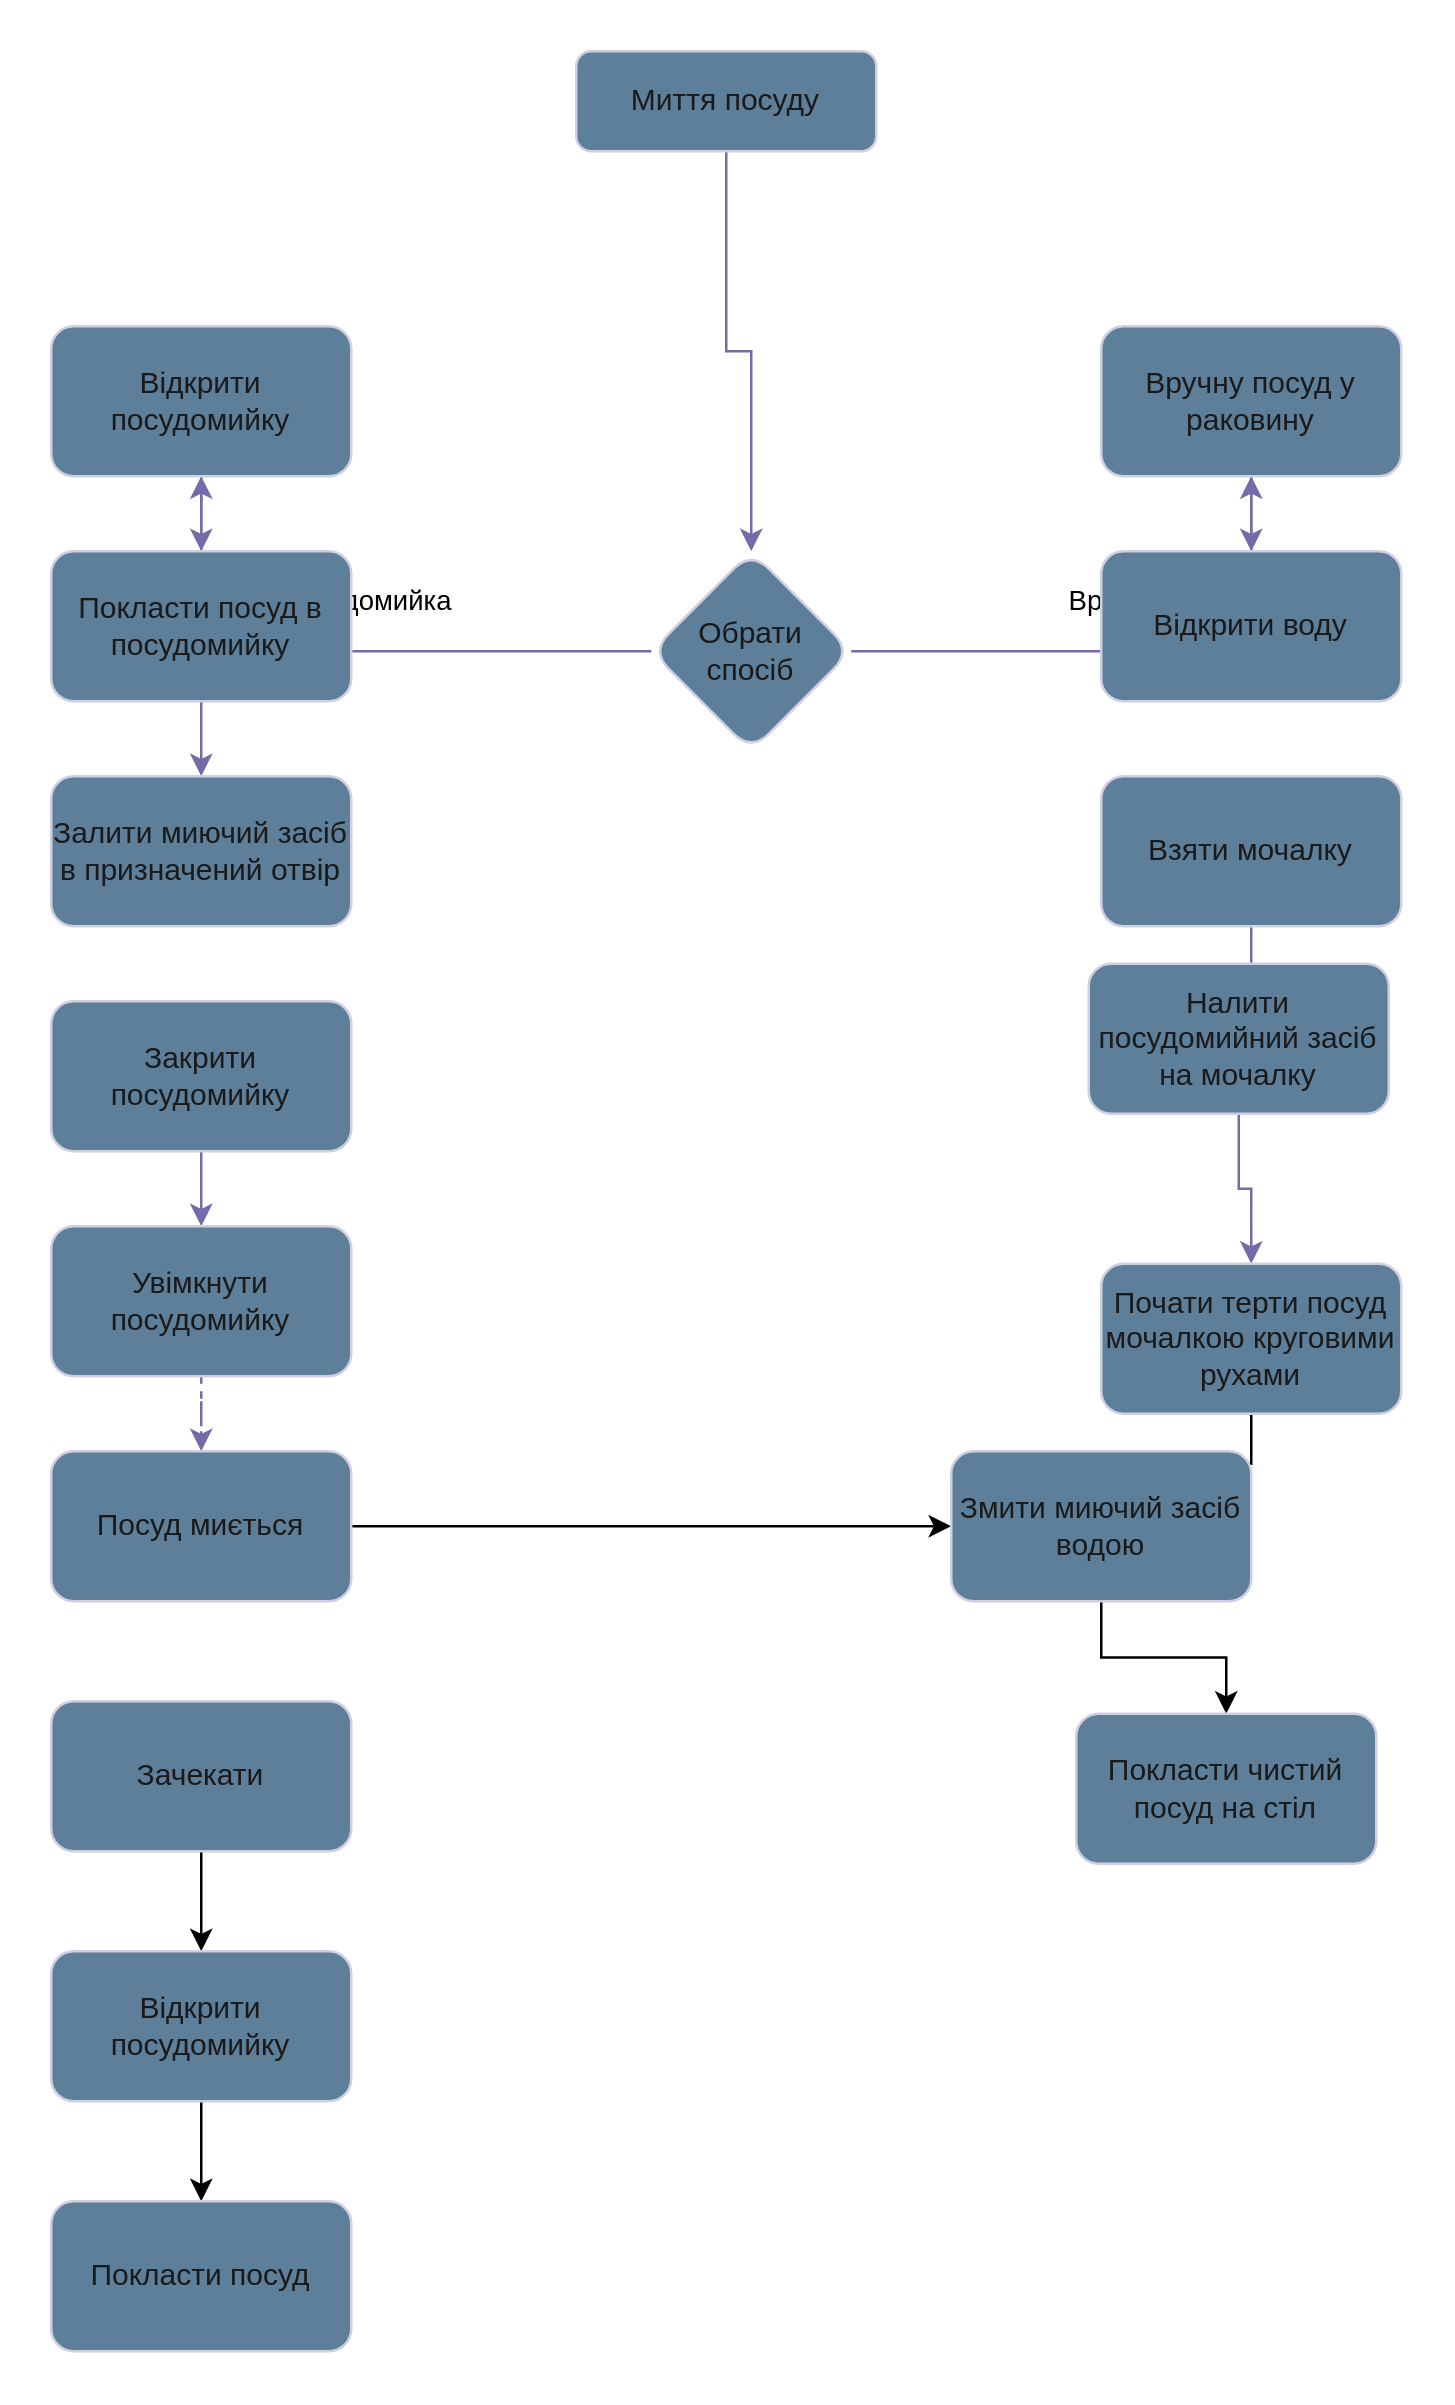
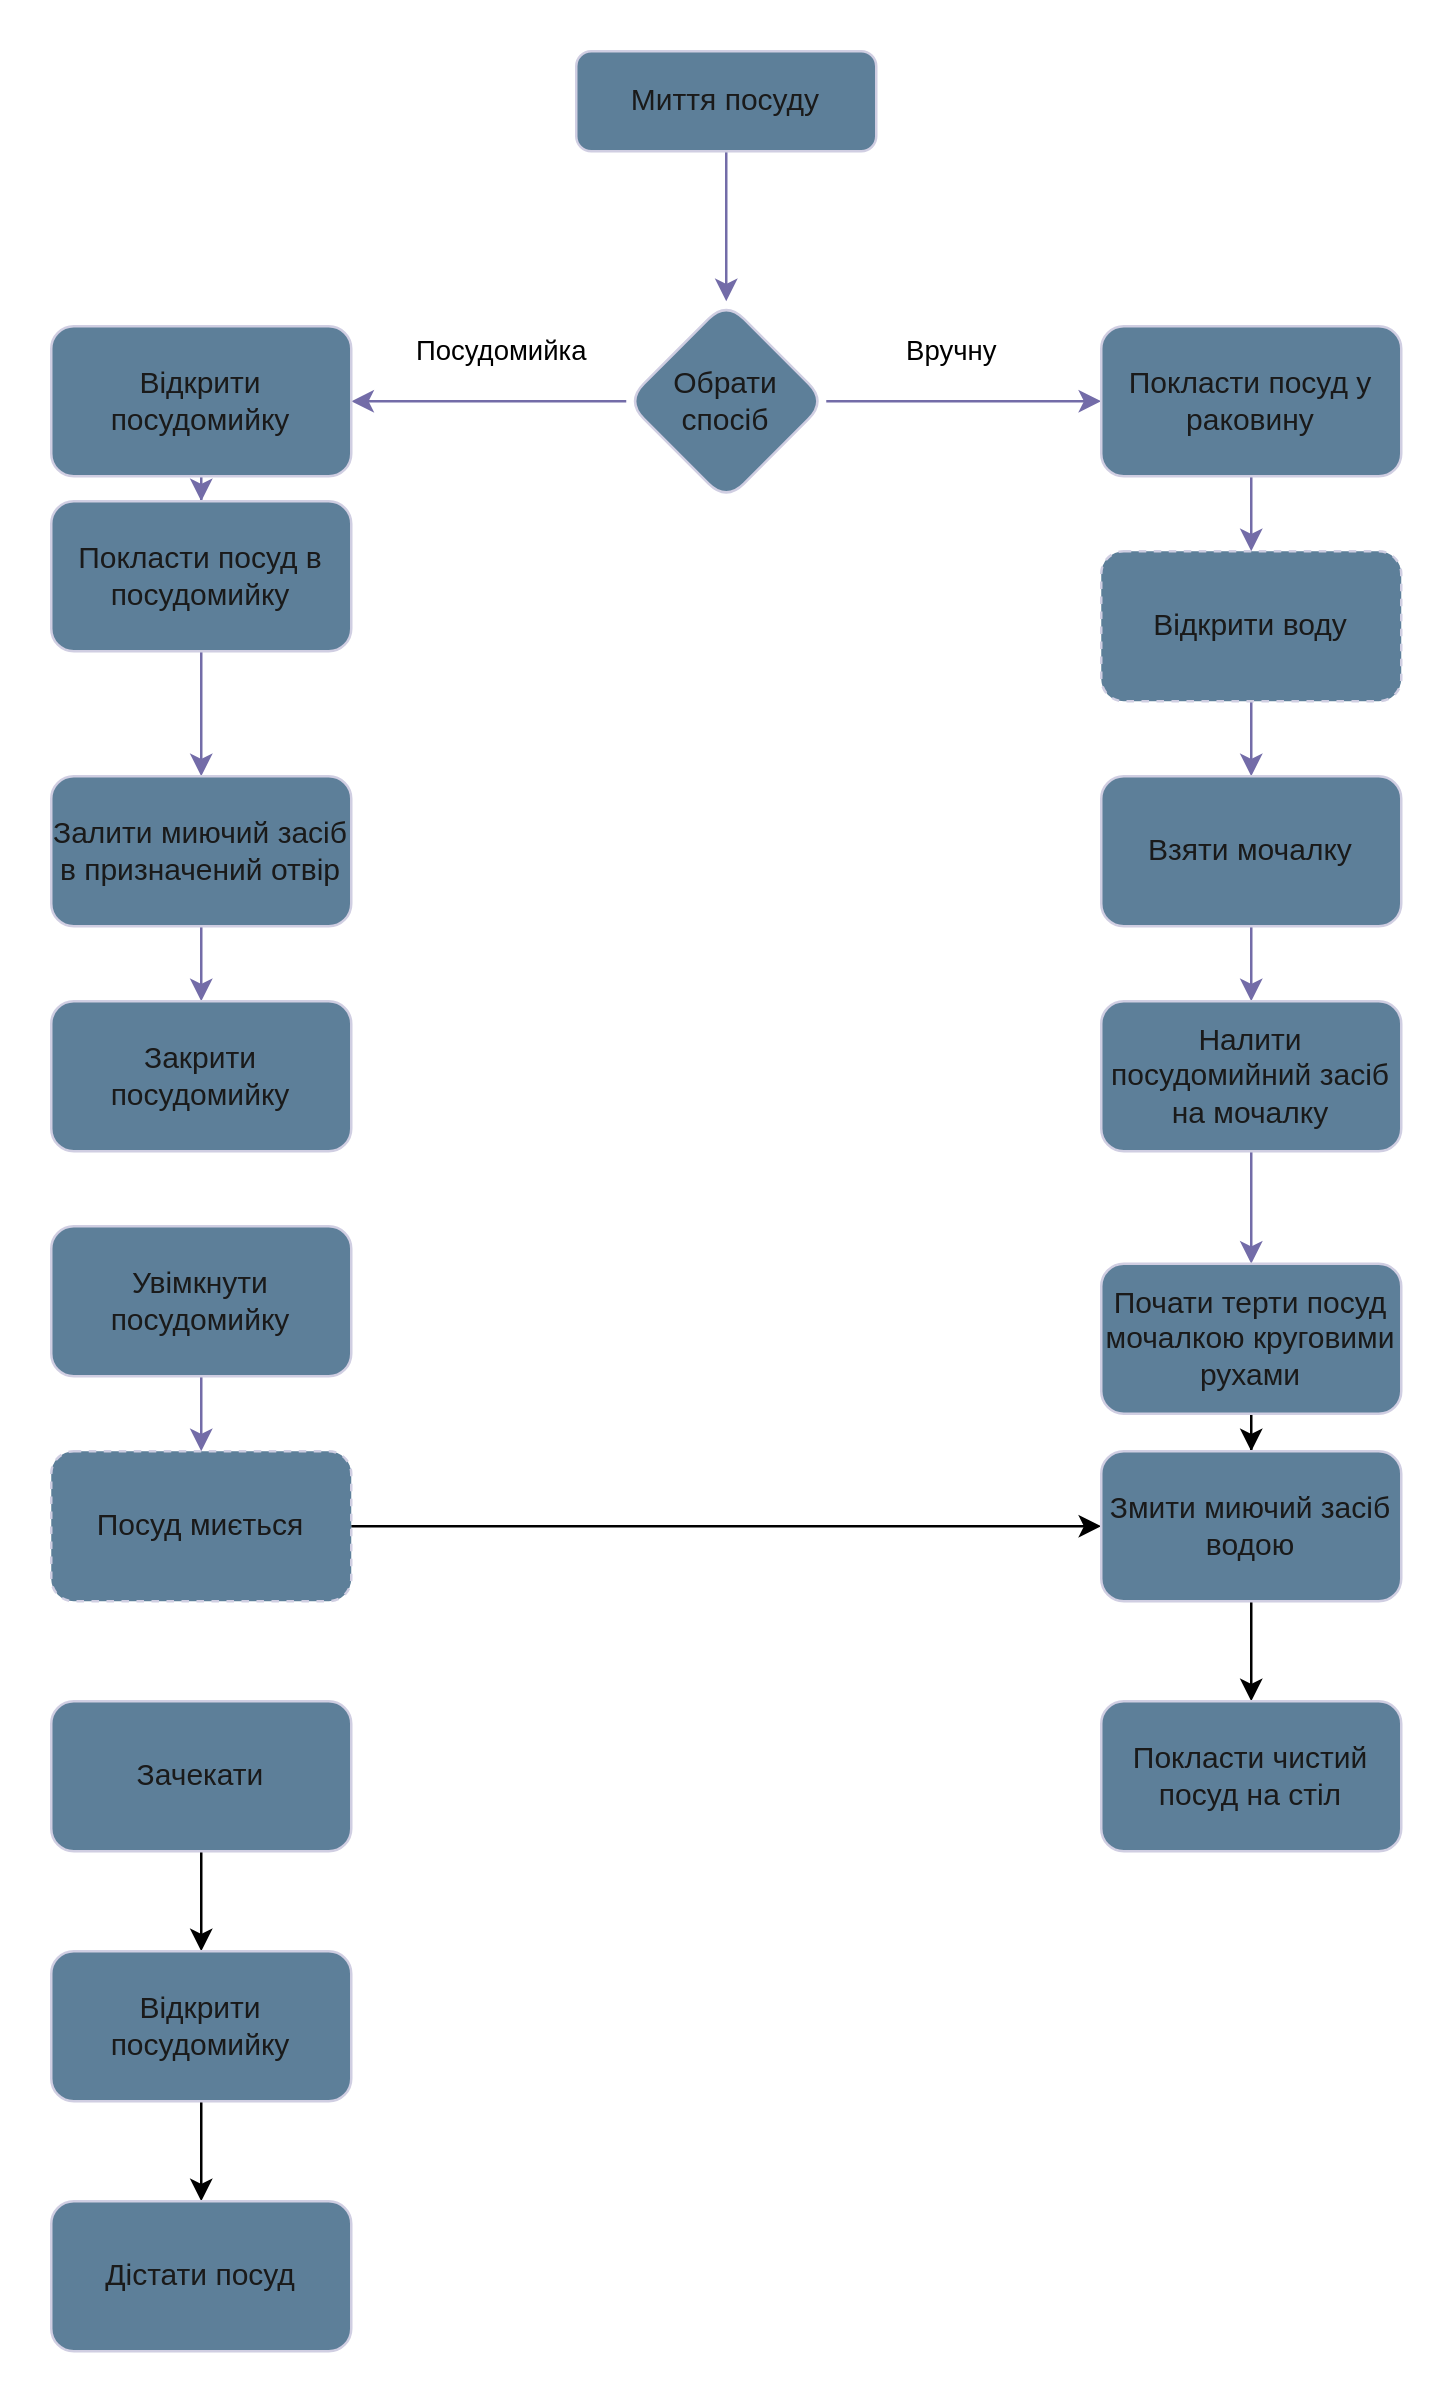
node "Вручну посуд у раковину": label "Вручну посуд у раковину" -> "Покласти посуд у раковину"
node "Покласти посуд в посудомийку": moved (201, 626) -> (201, 576)
node "Відкрити воду": style solid -> dashed
node "Обрати спосіб": moved (751, 651) -> (726, 401)
edge "Відкрити воду" -> "Взяти мочалку": added
edge "Залити миючий засіб в призначений отвір" -> "Закрити посудомийку": added
node "Налити посудомийний засіб на мочалку": moved (1239, 1039) -> (1251, 1076)
edge "Закрити посудомийку" -> "Увімкнути посудомийку": removed
edge "Увімкнути посудомийку" -> "Посуд миється": style dashed -> solid
node "Посуд миється": style solid -> dashed
node "Змити миючий засіб водою": moved (1101, 1526) -> (1251, 1526)
node "Покласти чистий посуд на стіл": moved (1226, 1789) -> (1251, 1776)
node "Покласти посуд": label "Покласти посуд" -> "Дістати посуд"
